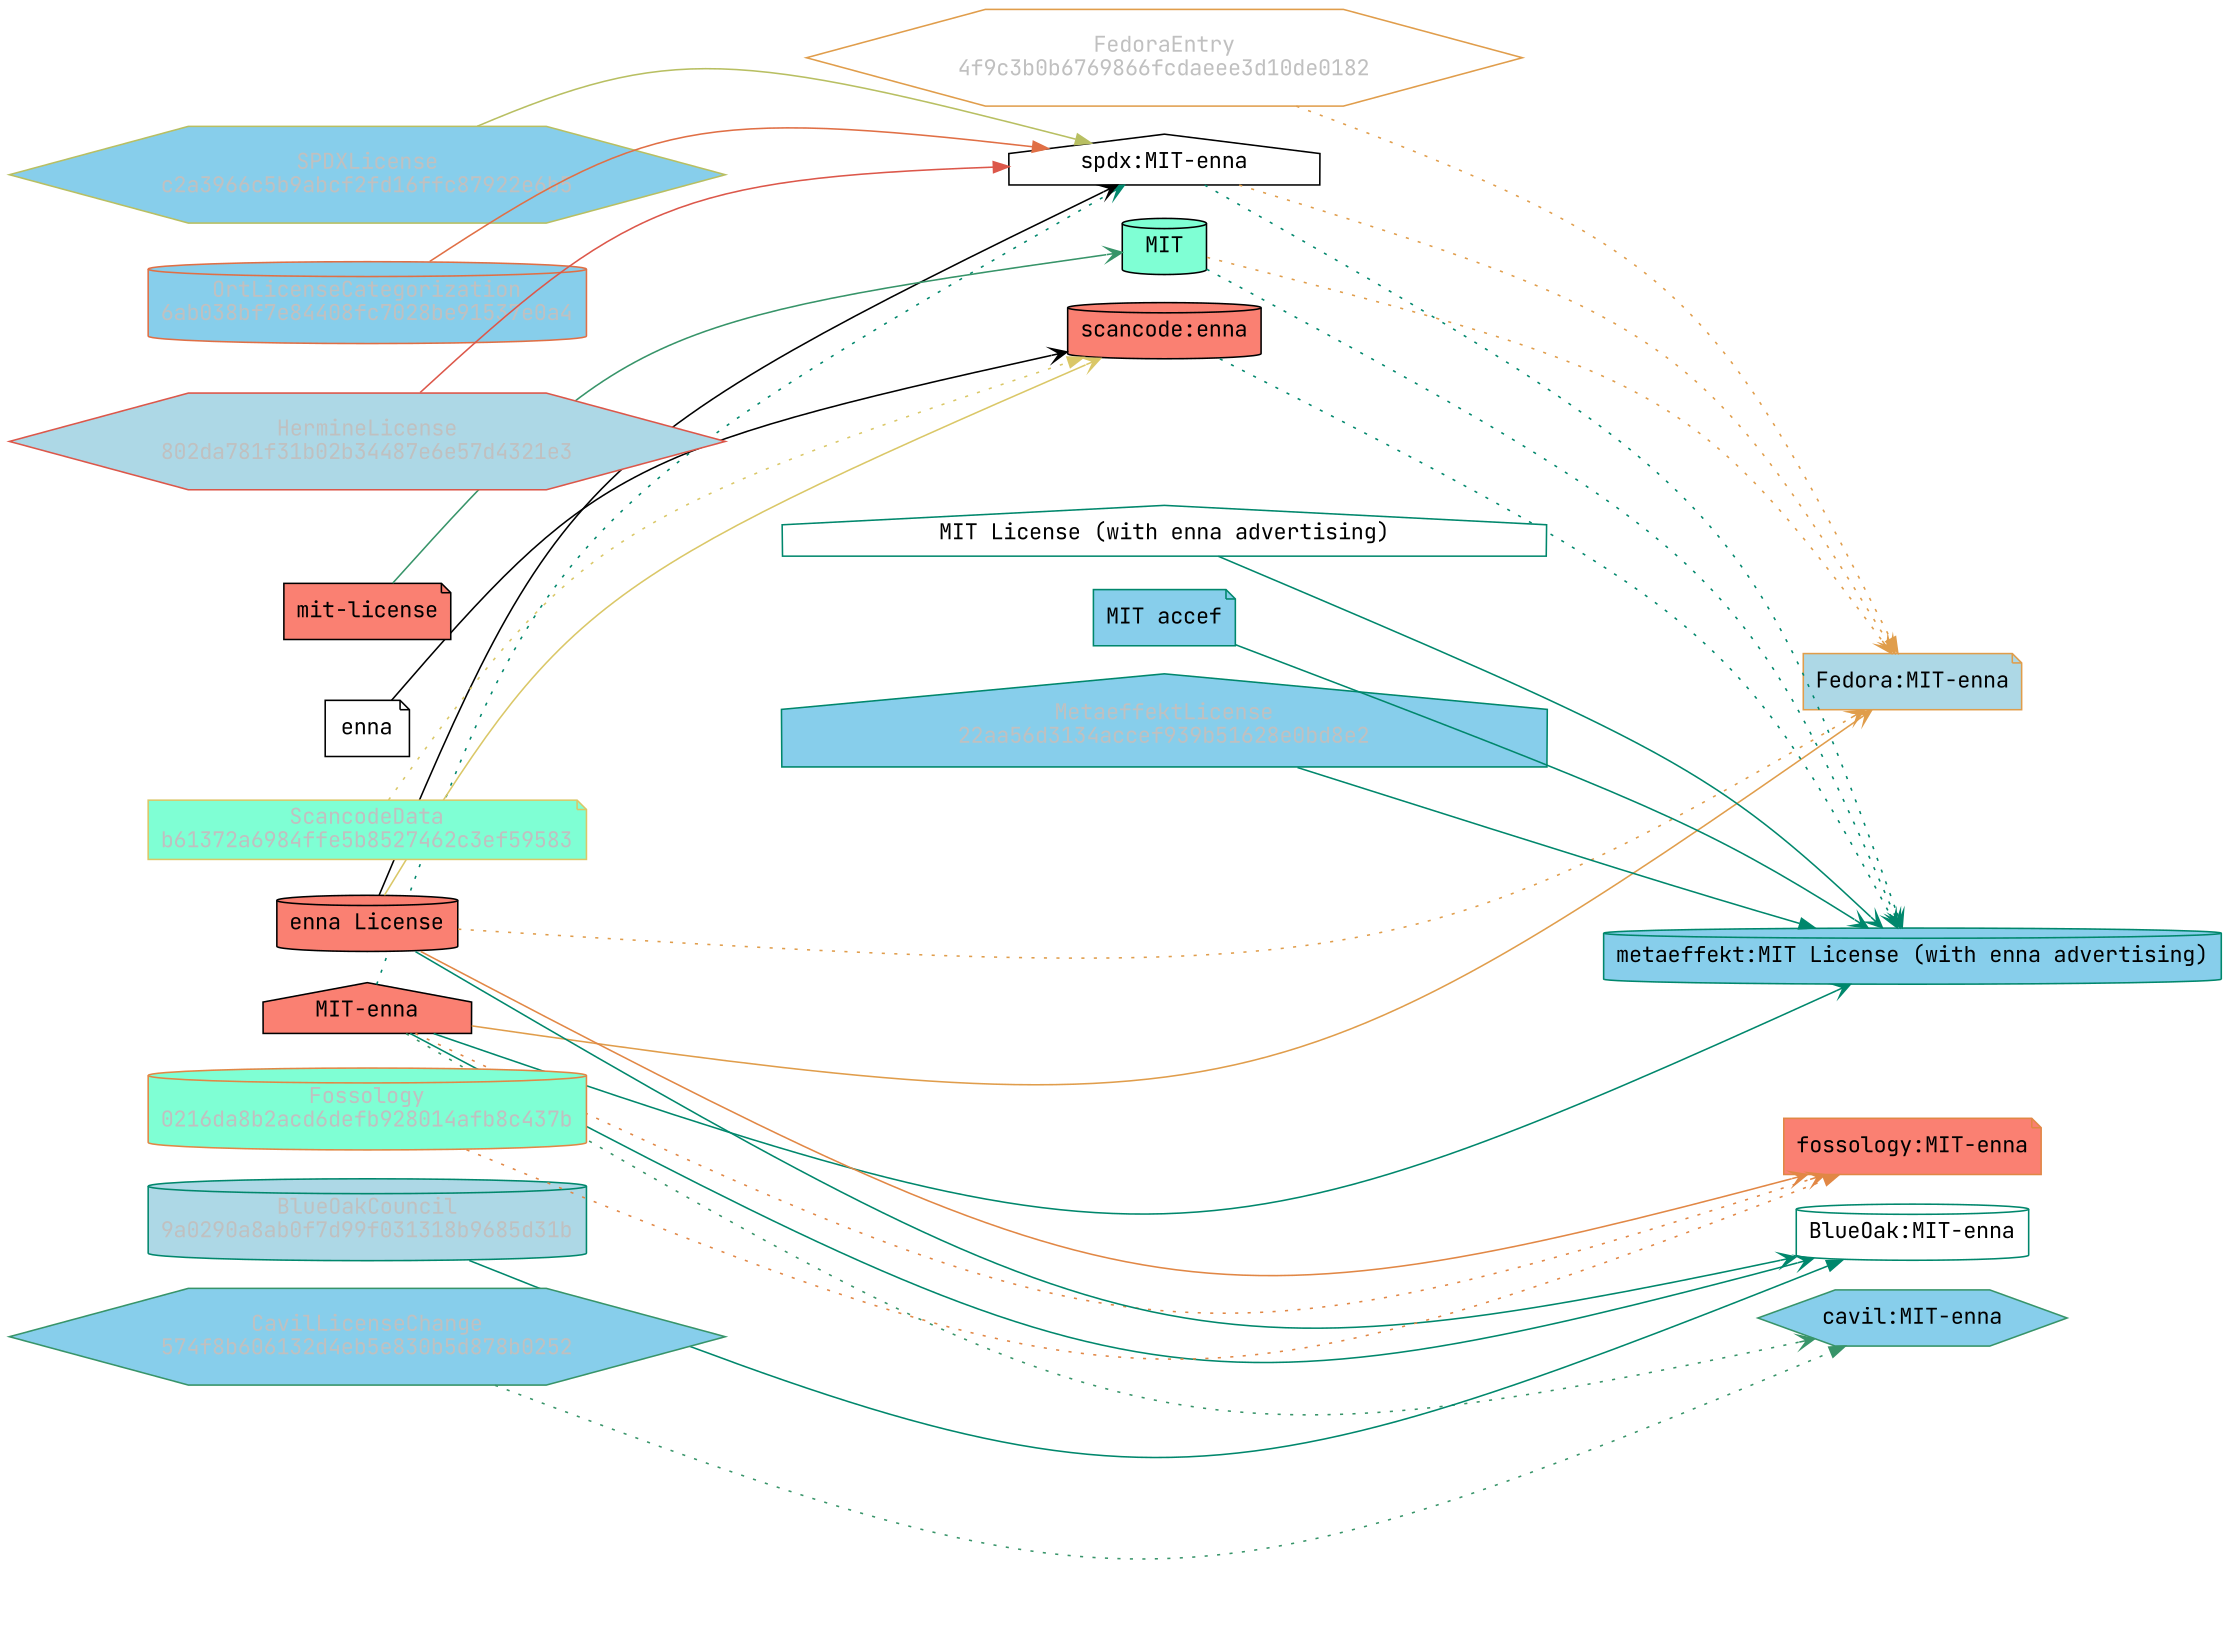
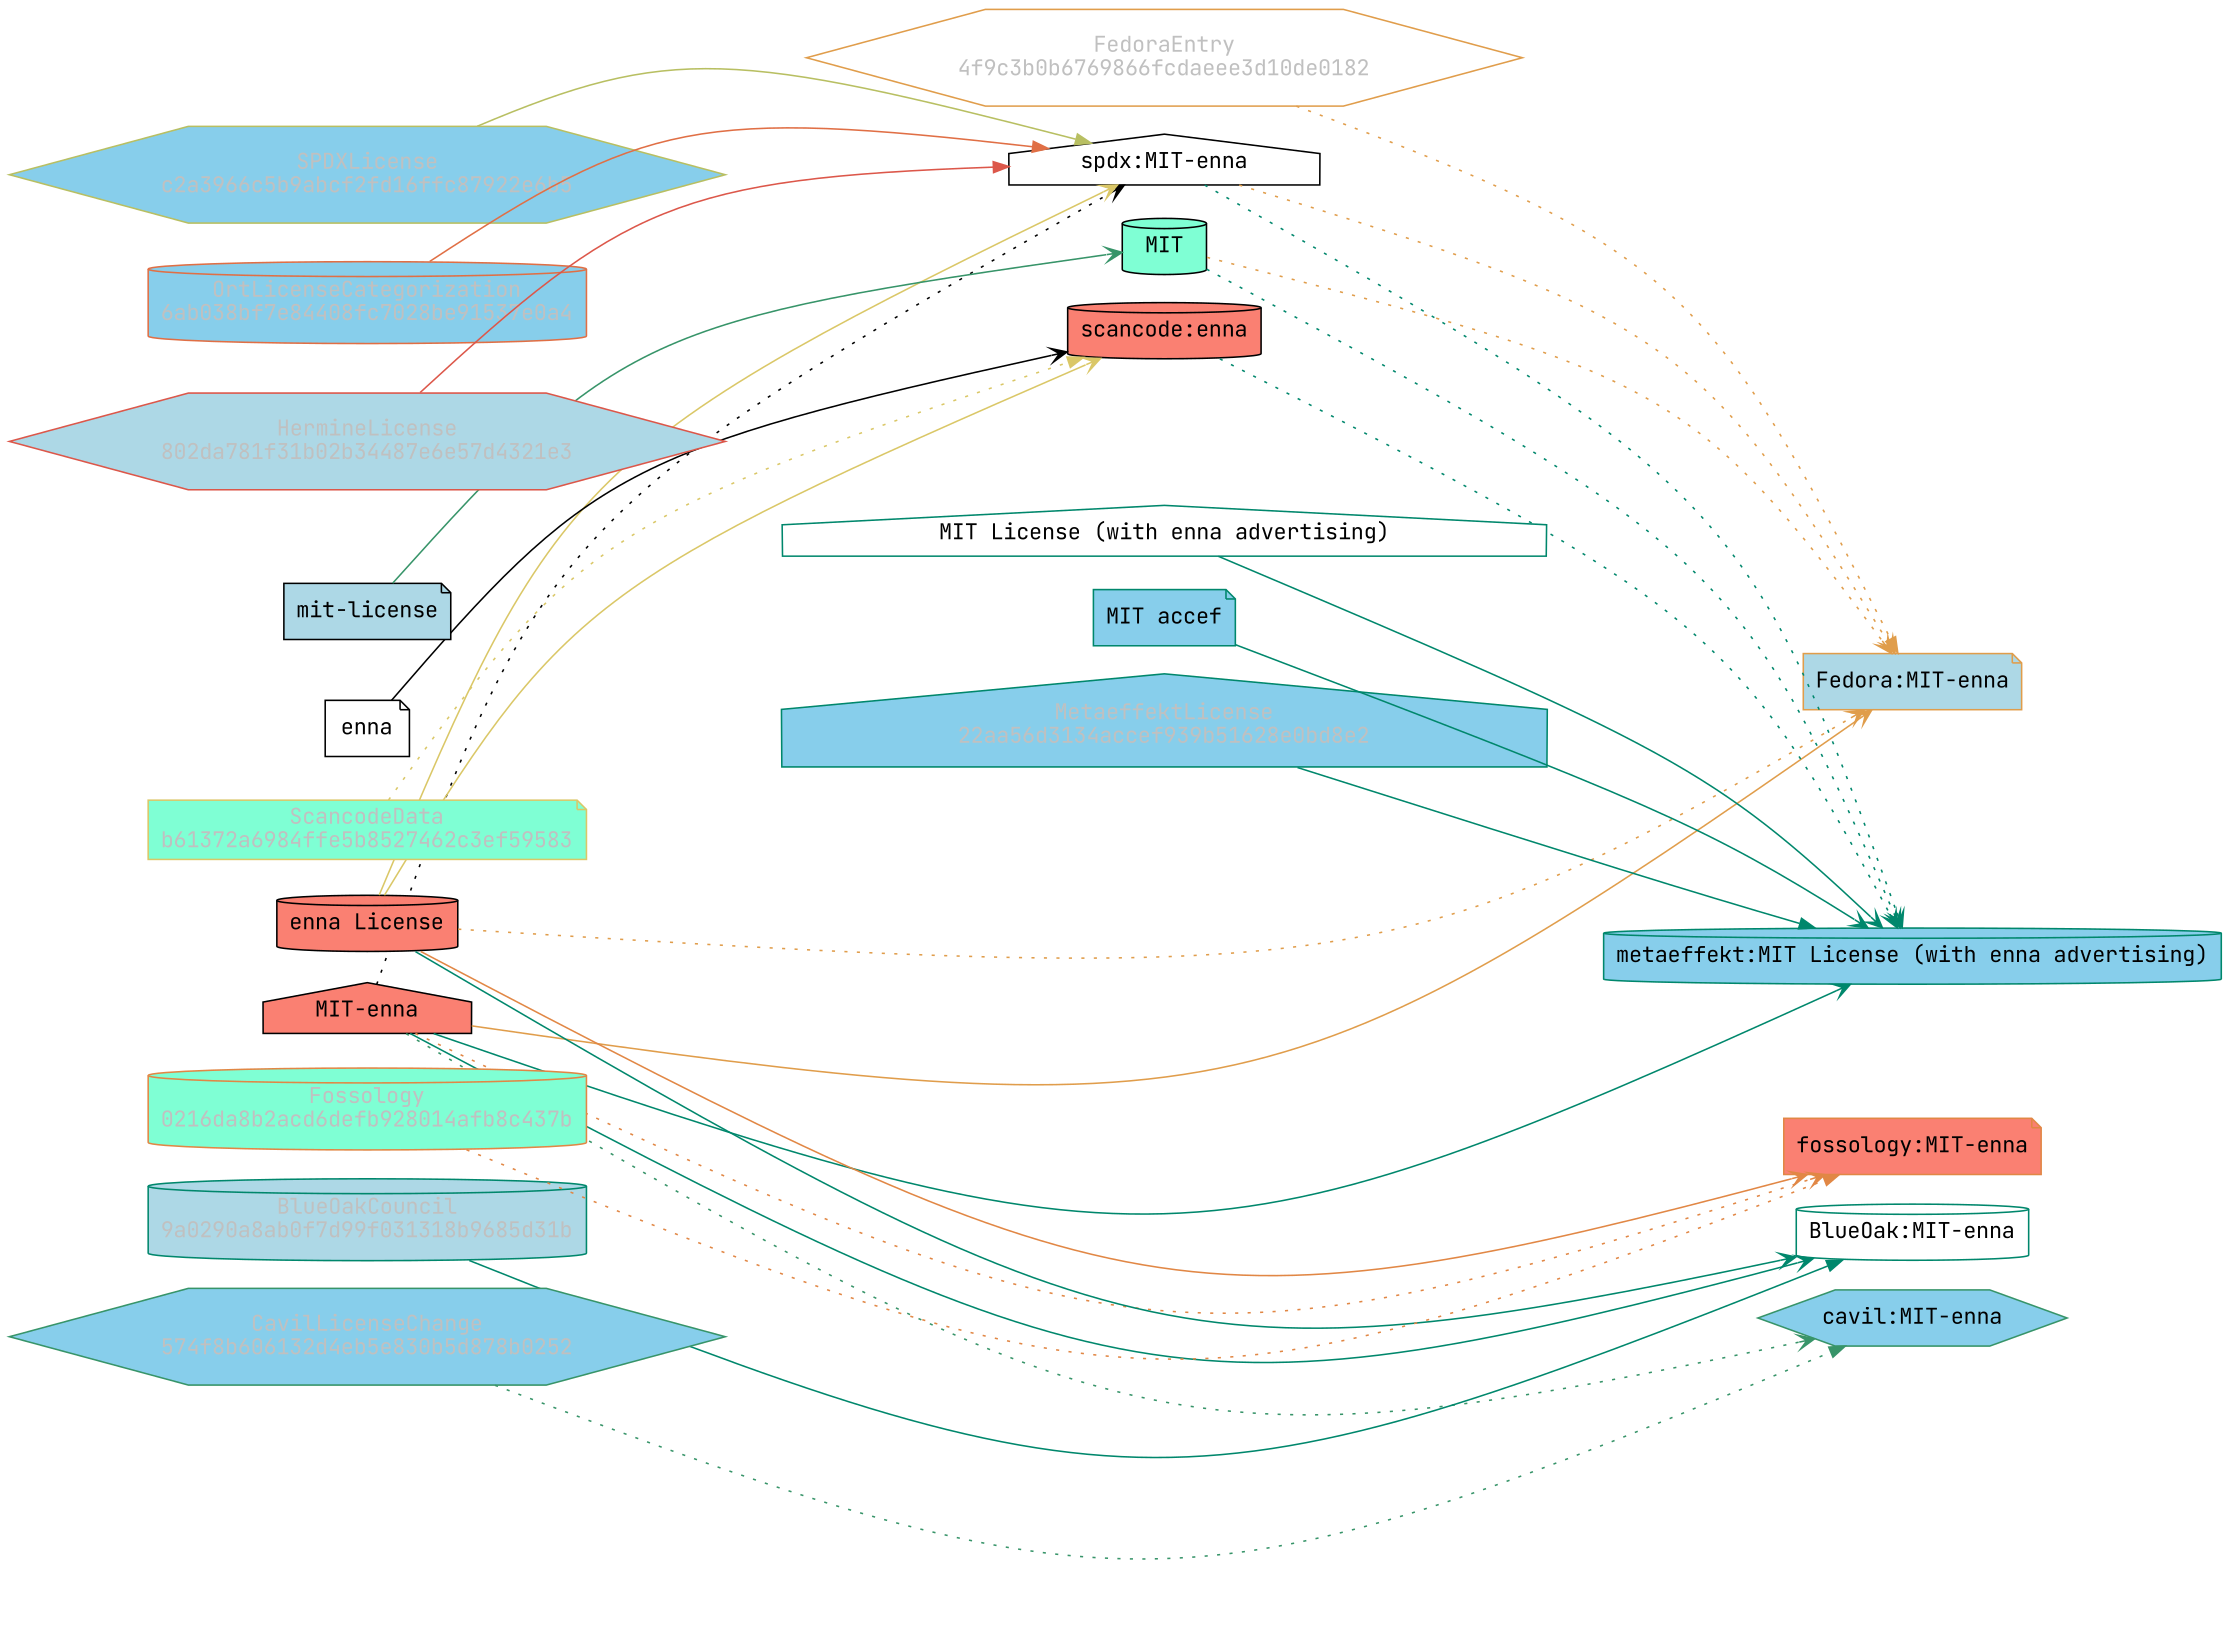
edge "enna License" -> "spdx:MIT-enna": color black -> #dac767
edge "MIT-enna" -> "spdx:MIT-enna": color #00876c -> black
node "mit-license": fillcolor salmon -> lightblue
